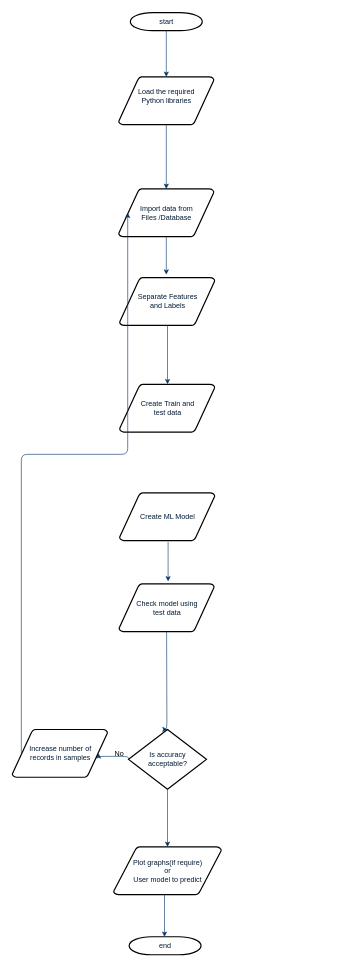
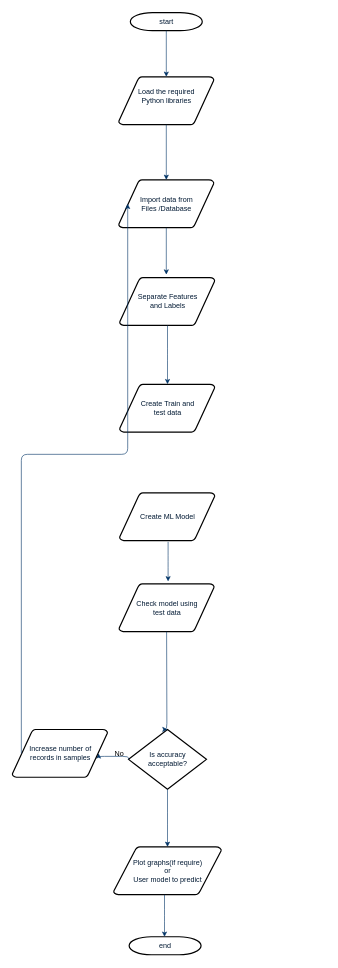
node "Import data from Files /Database": moved (167, 213) -> (167, 204)
